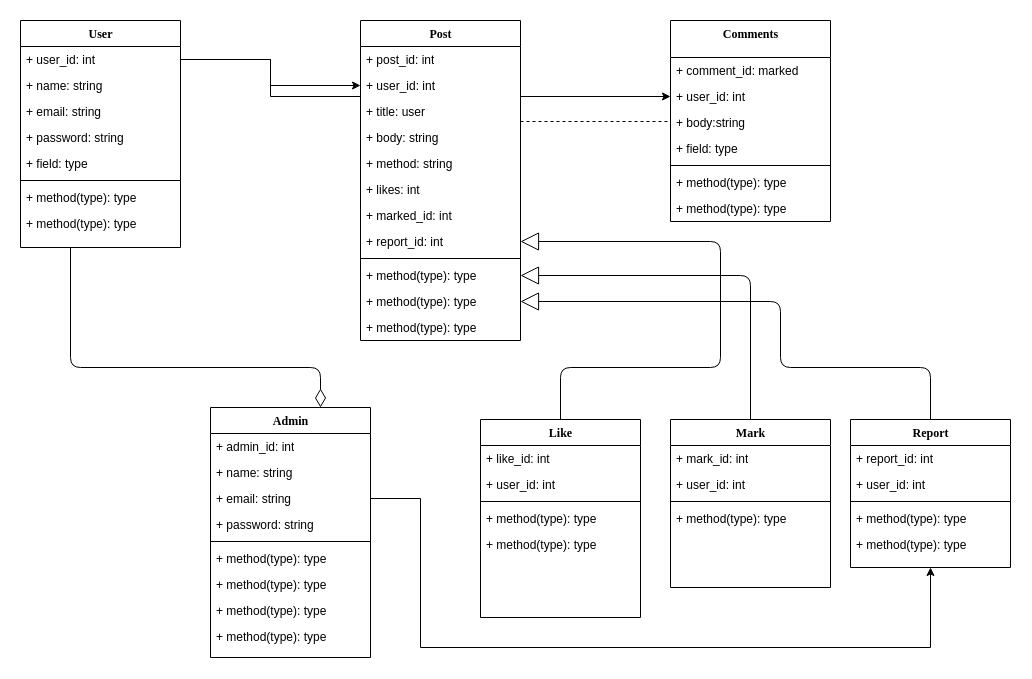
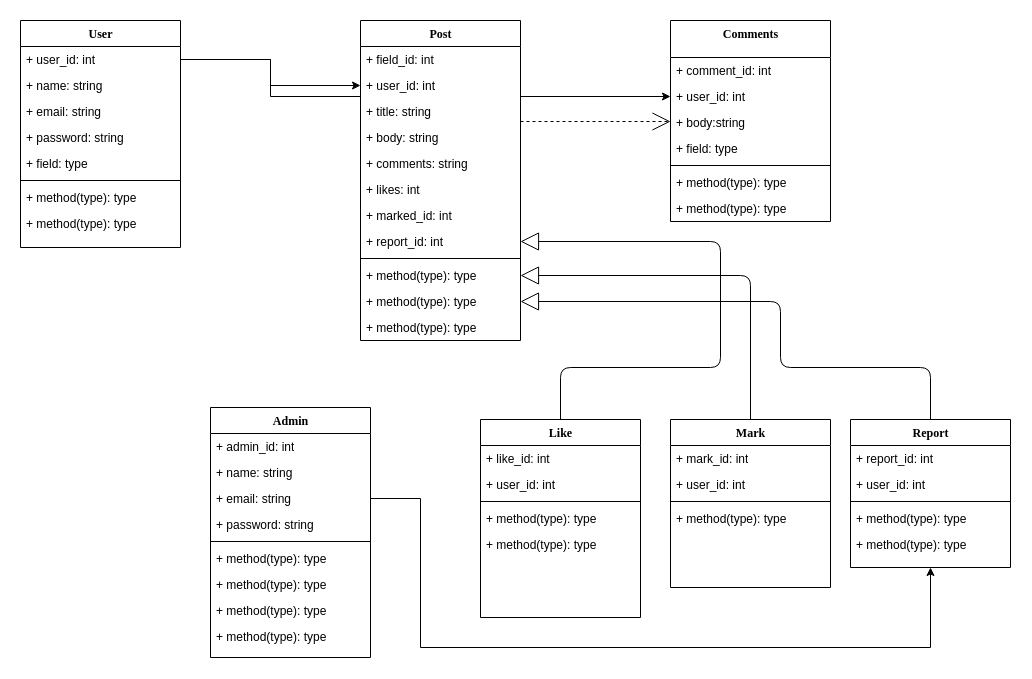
node "+ post_id: int": label "+ post_id: int" -> "+ field_id: int"
node "+ comment_id: marked": label "+ comment_id: marked" -> "+ comment_id: int"
node "+ title: user": label "+ title: user" -> "+ title: string"
edge "Comments" -- "Post": arrowhead none -> open
node "+ method: string": label "+ method: string" -> "+ comments: string"
edge "User" -> "Admin": removed
